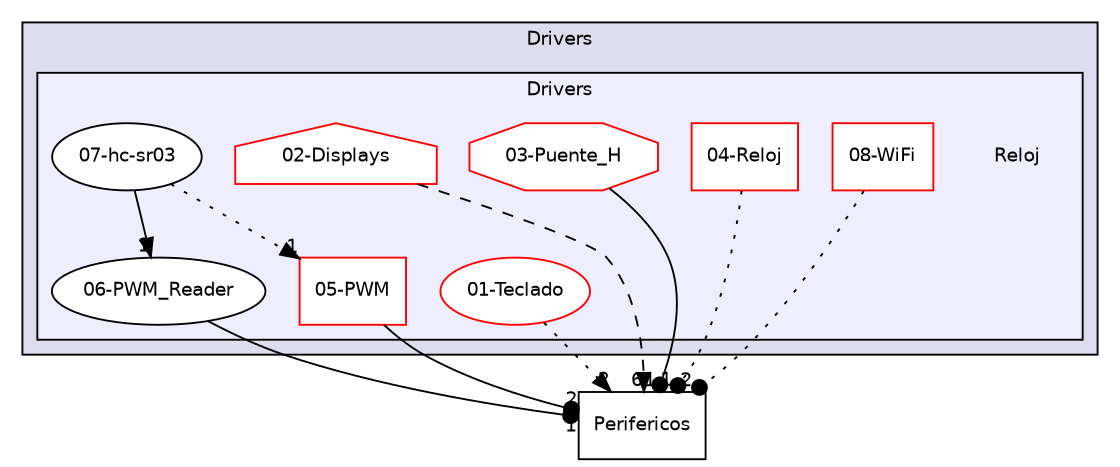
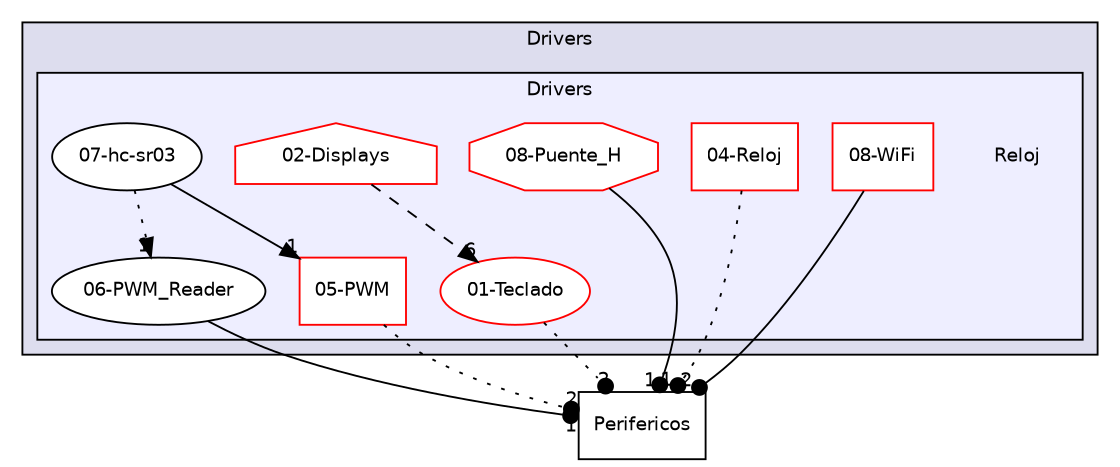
node "03-Puente_H": label "03-Puente_H" -> "08-Puente_H"
edge "07-hc-sr03" -> "06-PWM_Reader": style solid -> dotted
edge "07-hc-sr03" -> "05-PWM": style dotted -> solid
edge "02-Displays" -> "Perifericos": now "02-Displays" -> "01-Teclado"
edge "08-WiFi" -> "Perifericos": style dotted -> solid
edge "01-Teclado" -> "Perifericos": arrowhead normal -> dot
edge "05-PWM" -> "Perifericos": style solid -> dotted
